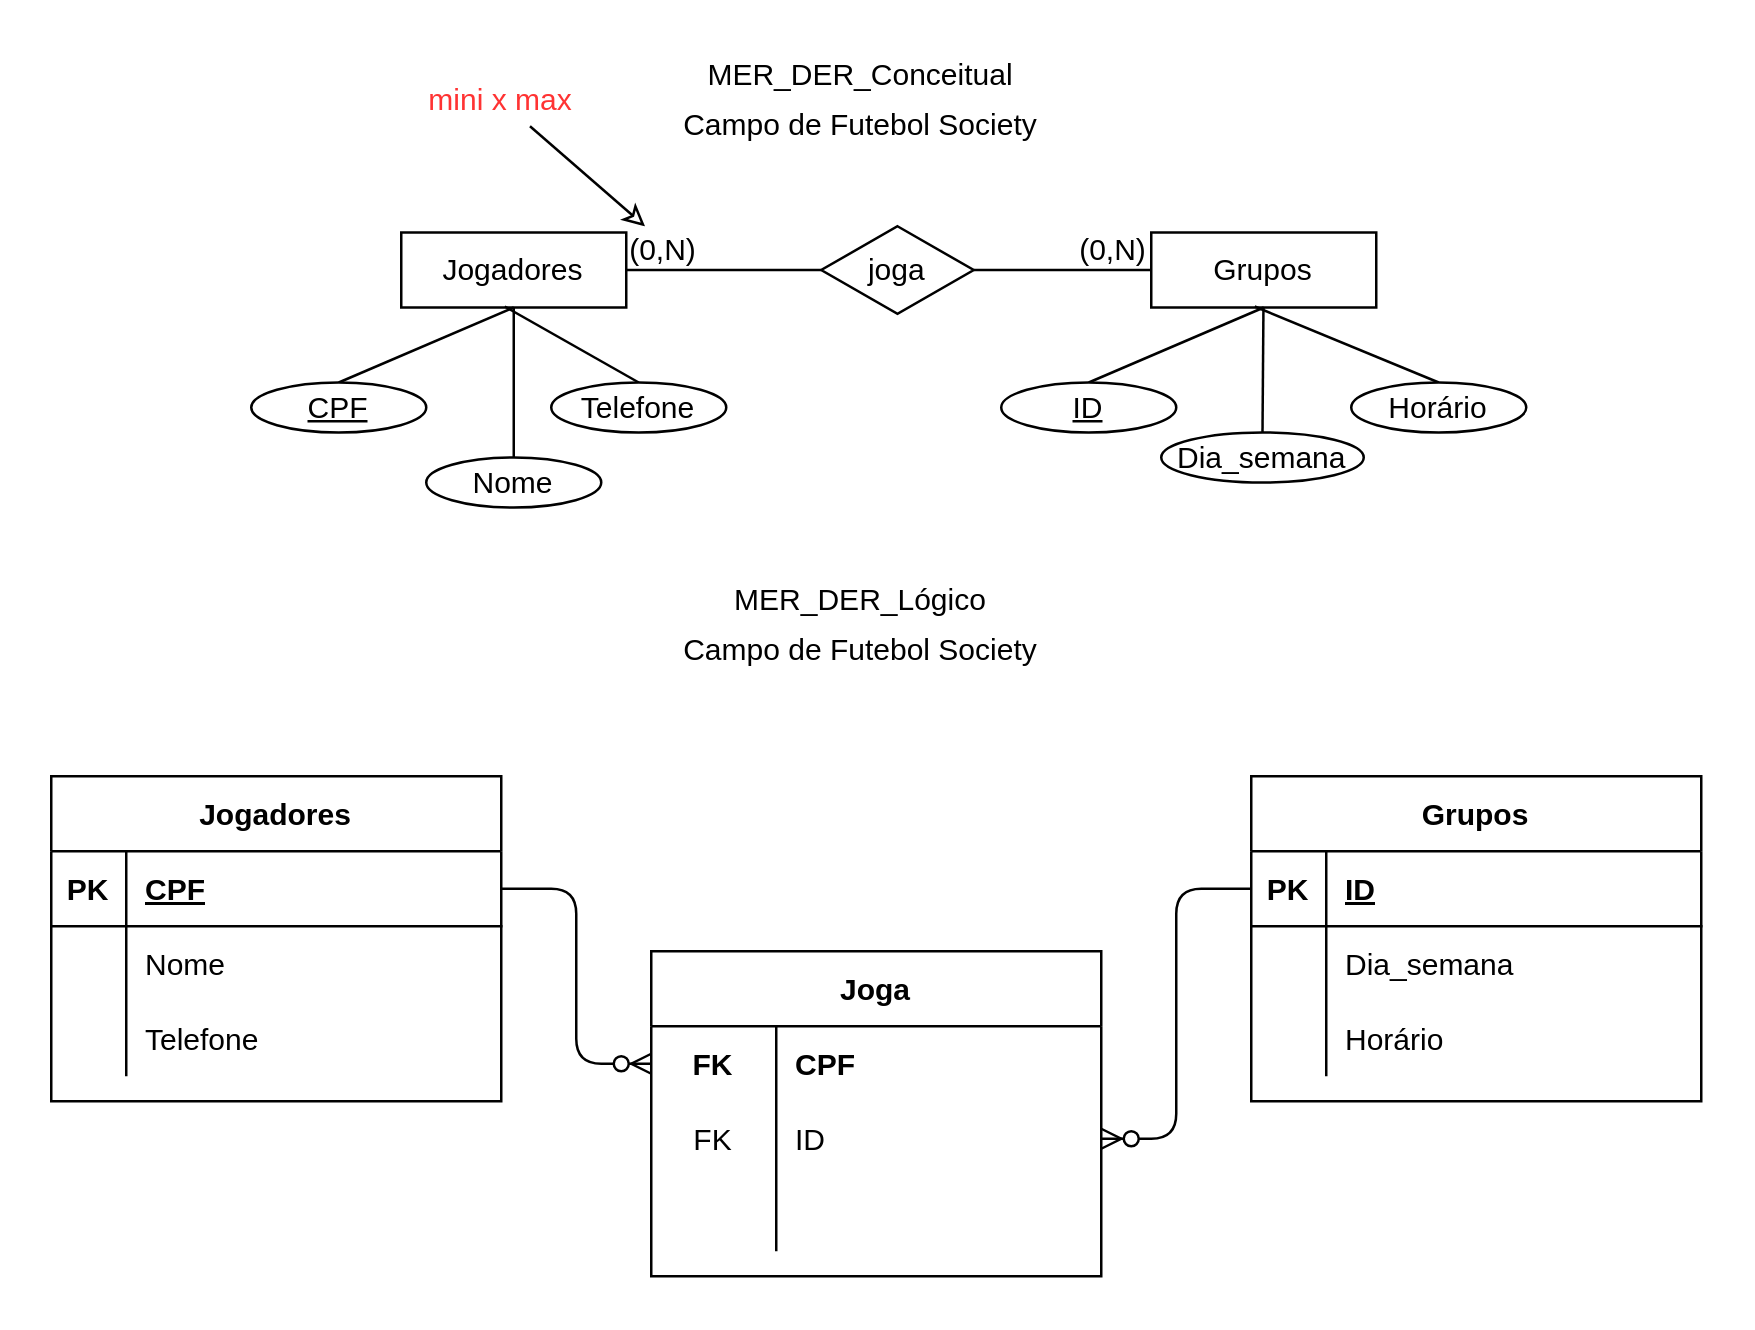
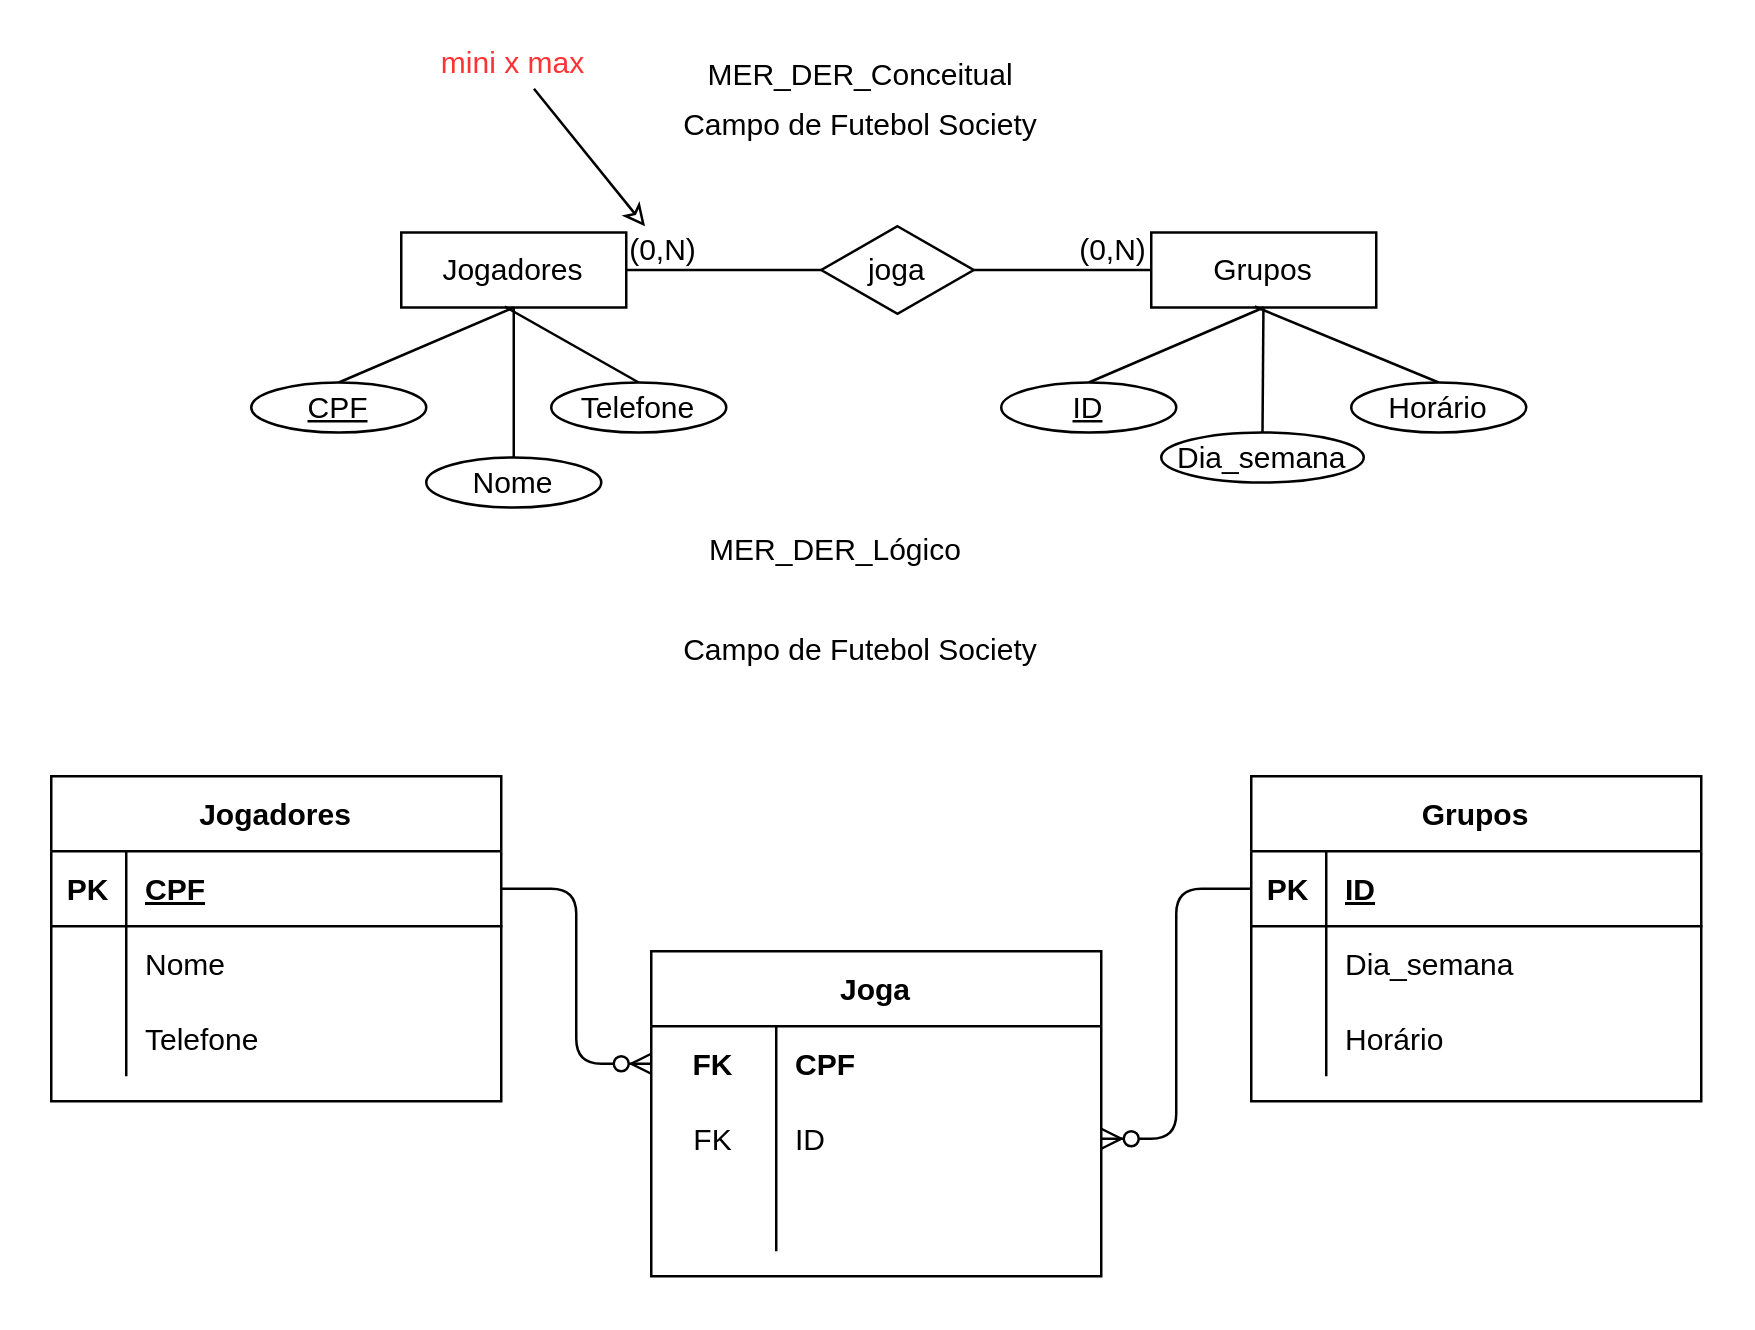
node "mini x max": moved (501, 101) -> (514, 64)
node "MER_DER_Lógico": moved (861, 601) -> (836, 551)
